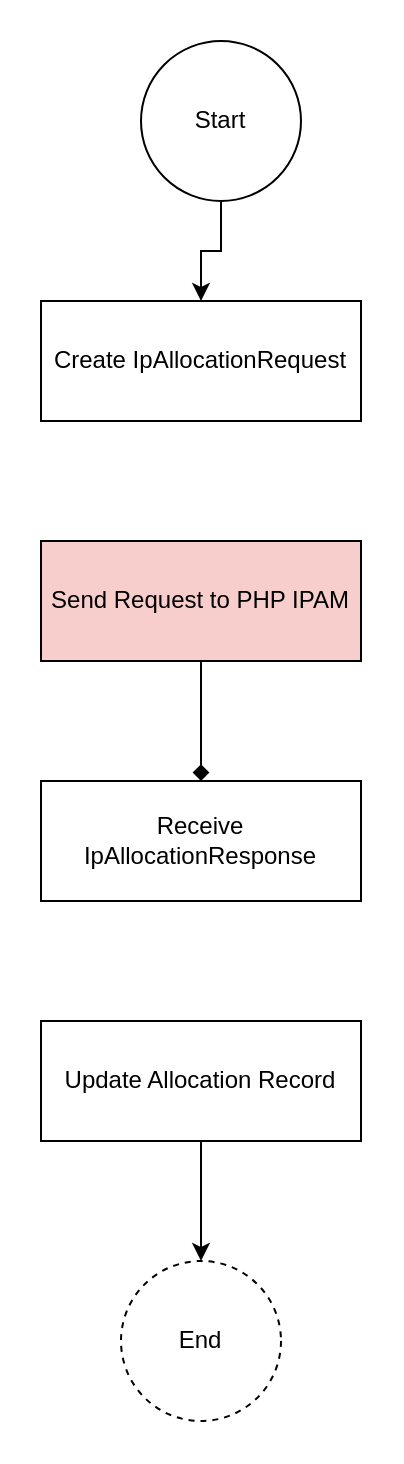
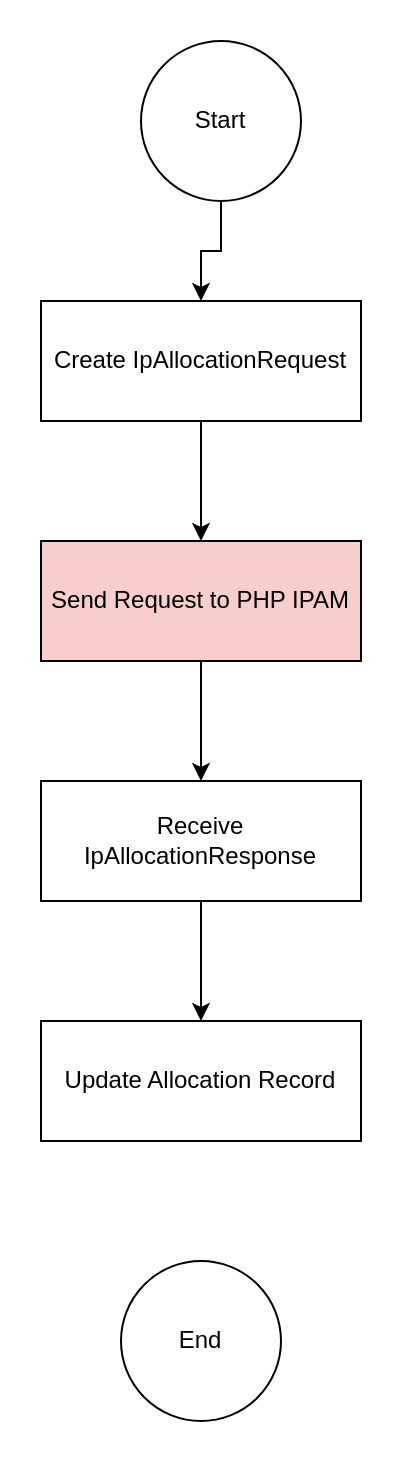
edge "Create IpAllocationRequest" -> "Send Request to PHP IPAM": added
edge "Send Request to PHP IPAM" -> "Receive IpAllocationResponse": arrowhead diamond -> classic
edge "Receive IpAllocationResponse" -> "Update Allocation Record": added
edge "Update Allocation Record" -> "End": removed
node "End": style dashed -> solid
